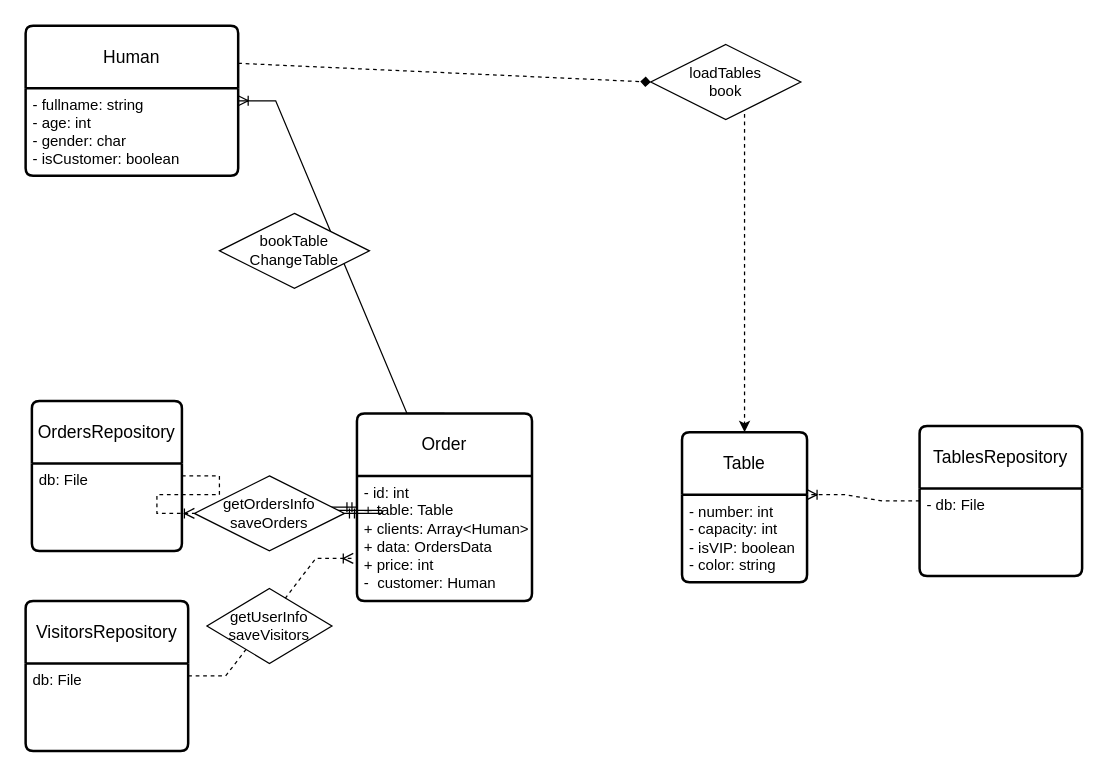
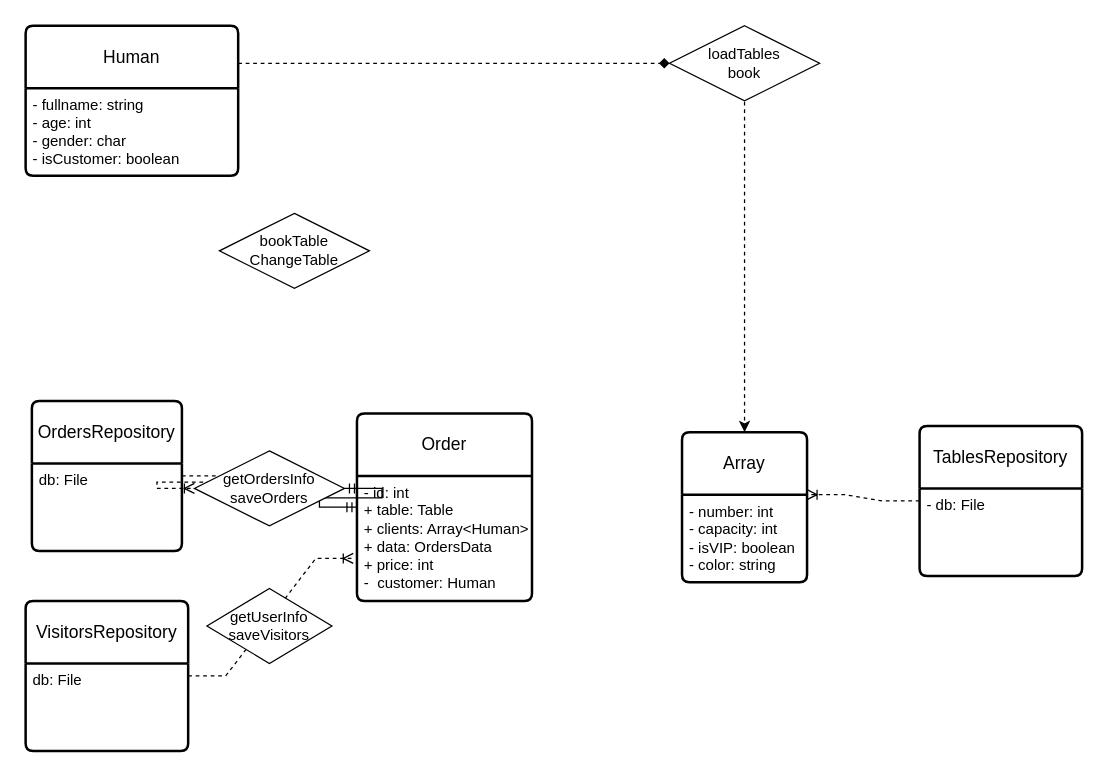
node "loadTables book": moved (726, 82) -> (744, 63)
edge "Order" -> "Human": removed
node "Table": label "Table" -> "Array"
node "getOrdersInfo saveOrders": moved (269, 513) -> (269, 488)
